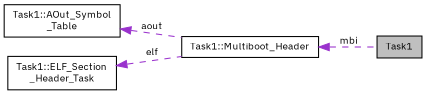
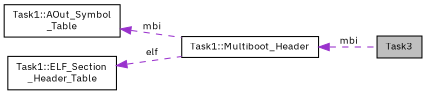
edge "Task1::Multiboot_Header" -> "Task1::AOut_Symbol _Table": label " aout" -> " mbi"
node "Task1": label "Task1" -> "Task3"
node "Task1::ELF_Section _Header_Task": label "Task1::ELF_Section _Header_Task" -> "Task1::ELF_Section _Header_Table"
